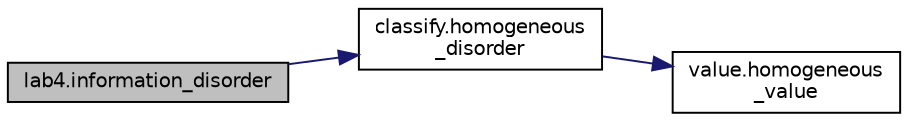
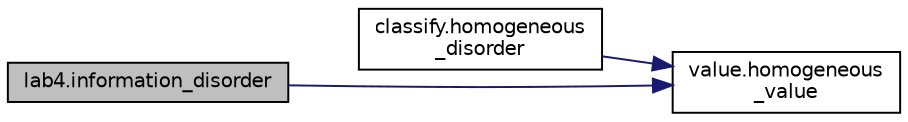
edge "lab4.information_disorder" -> "classify.homogeneous _disorder": now "lab4.information_disorder" -> "value.homogeneous _value"
